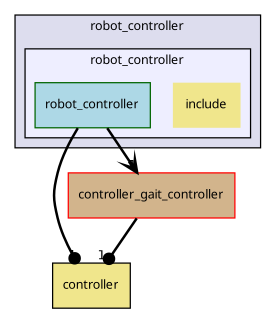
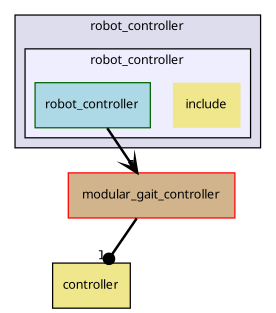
edge "robot_controller" -> "controller": removed
node "controller_gait_controller": label "controller_gait_controller" -> "modular_gait_controller"
